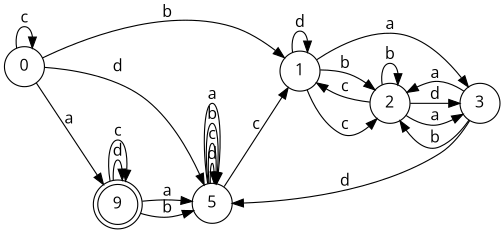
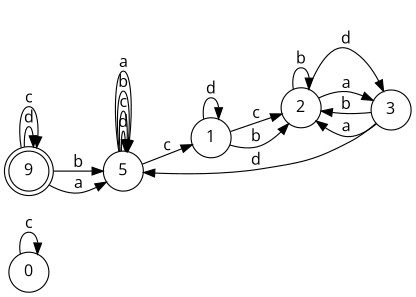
edge "0" -> "1": removed, label "b"
edge "1" -> "3": removed, label "a"
edge "0" -> "5": removed, label "d"
edge "2" -> "1": removed, label "c"
edge "0" -> "9": removed, label "a"
